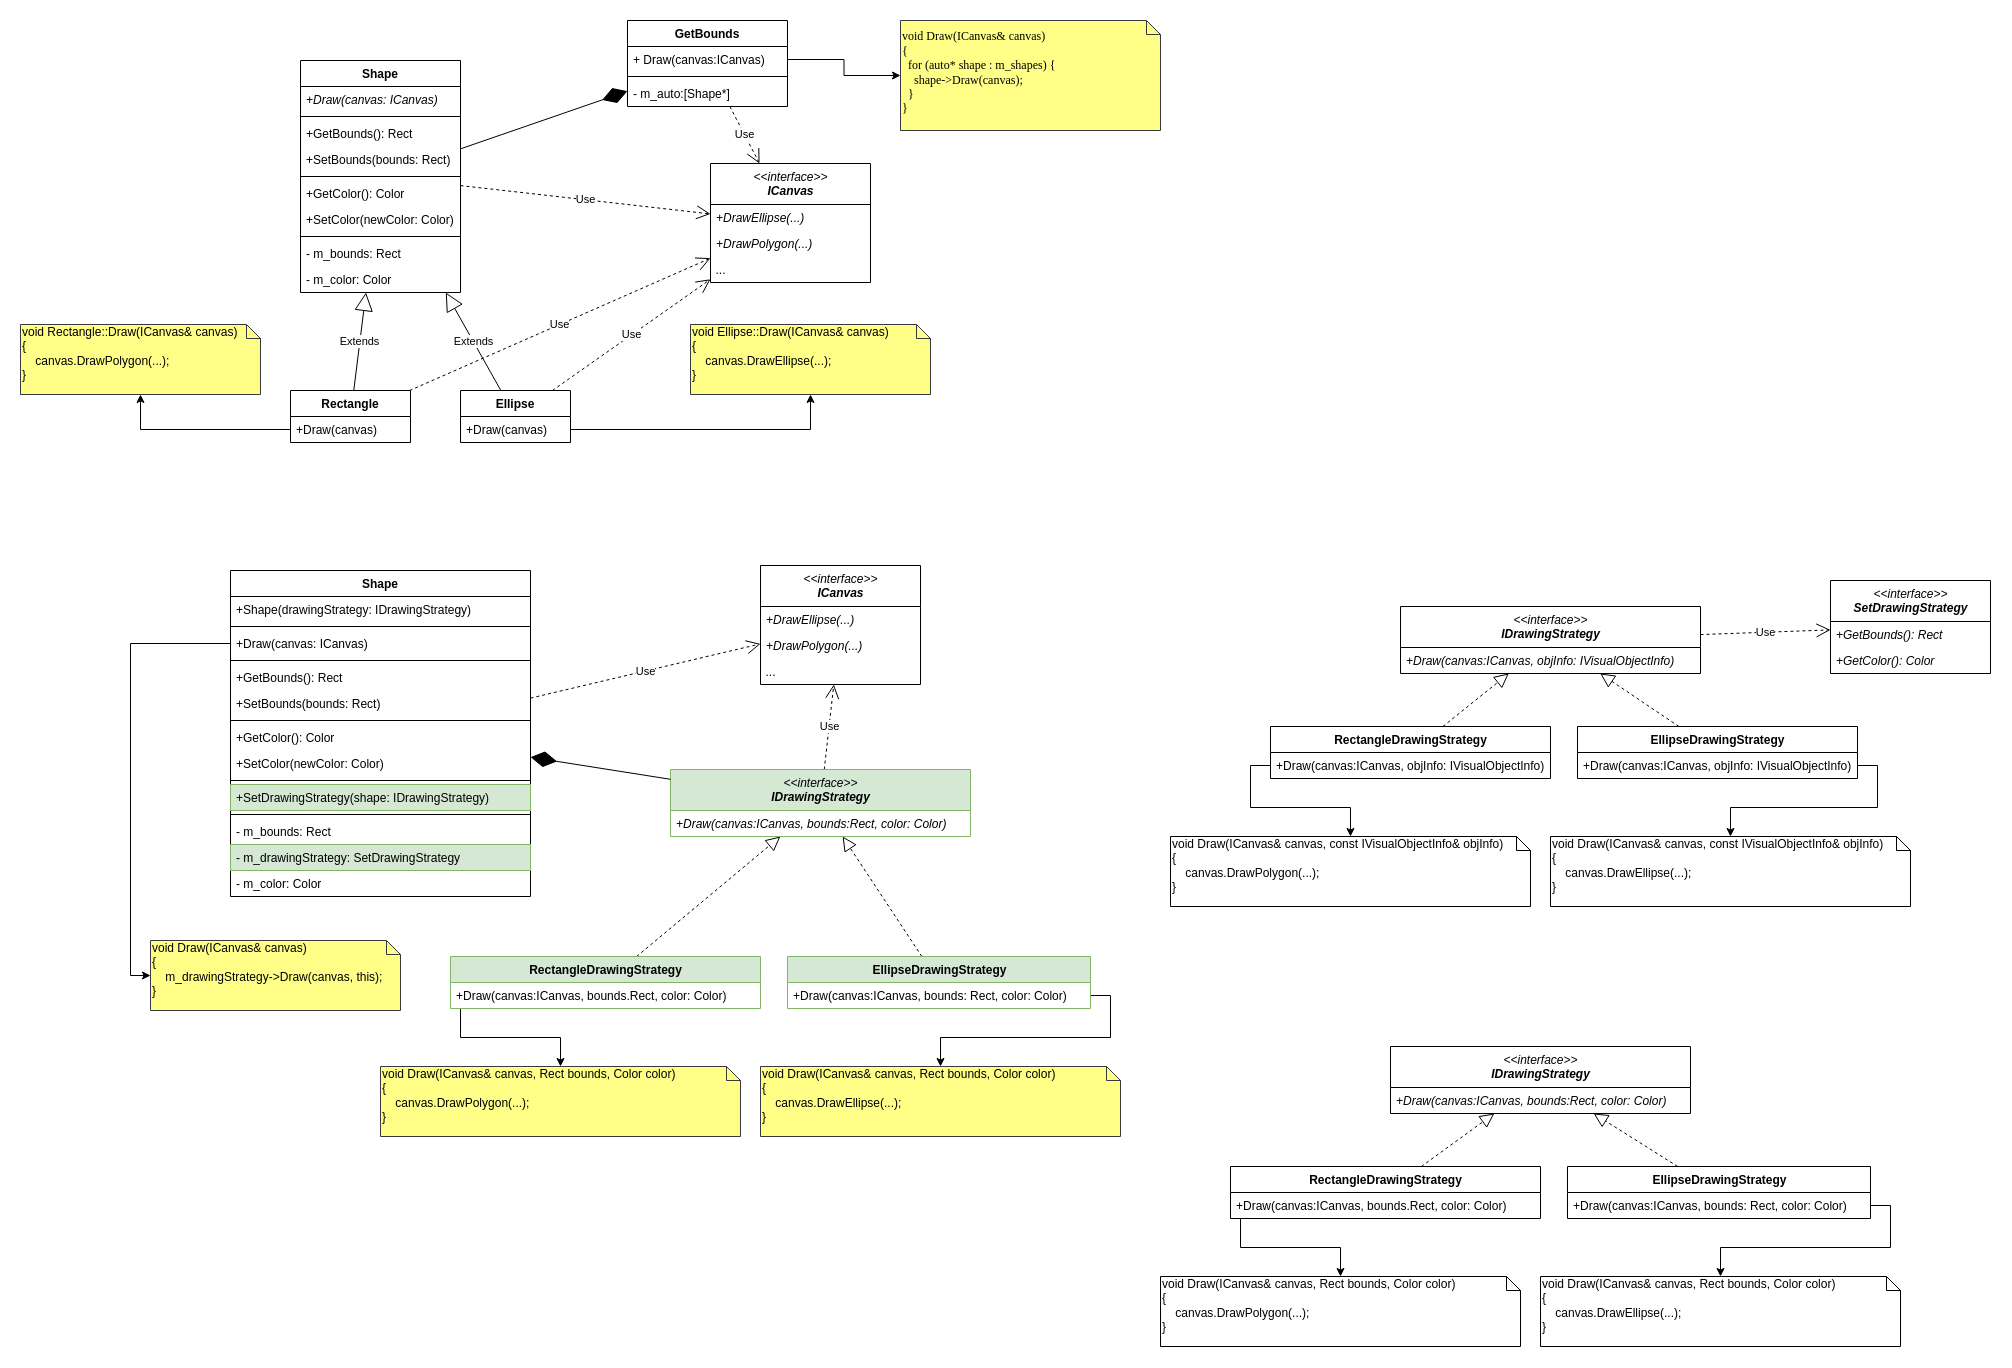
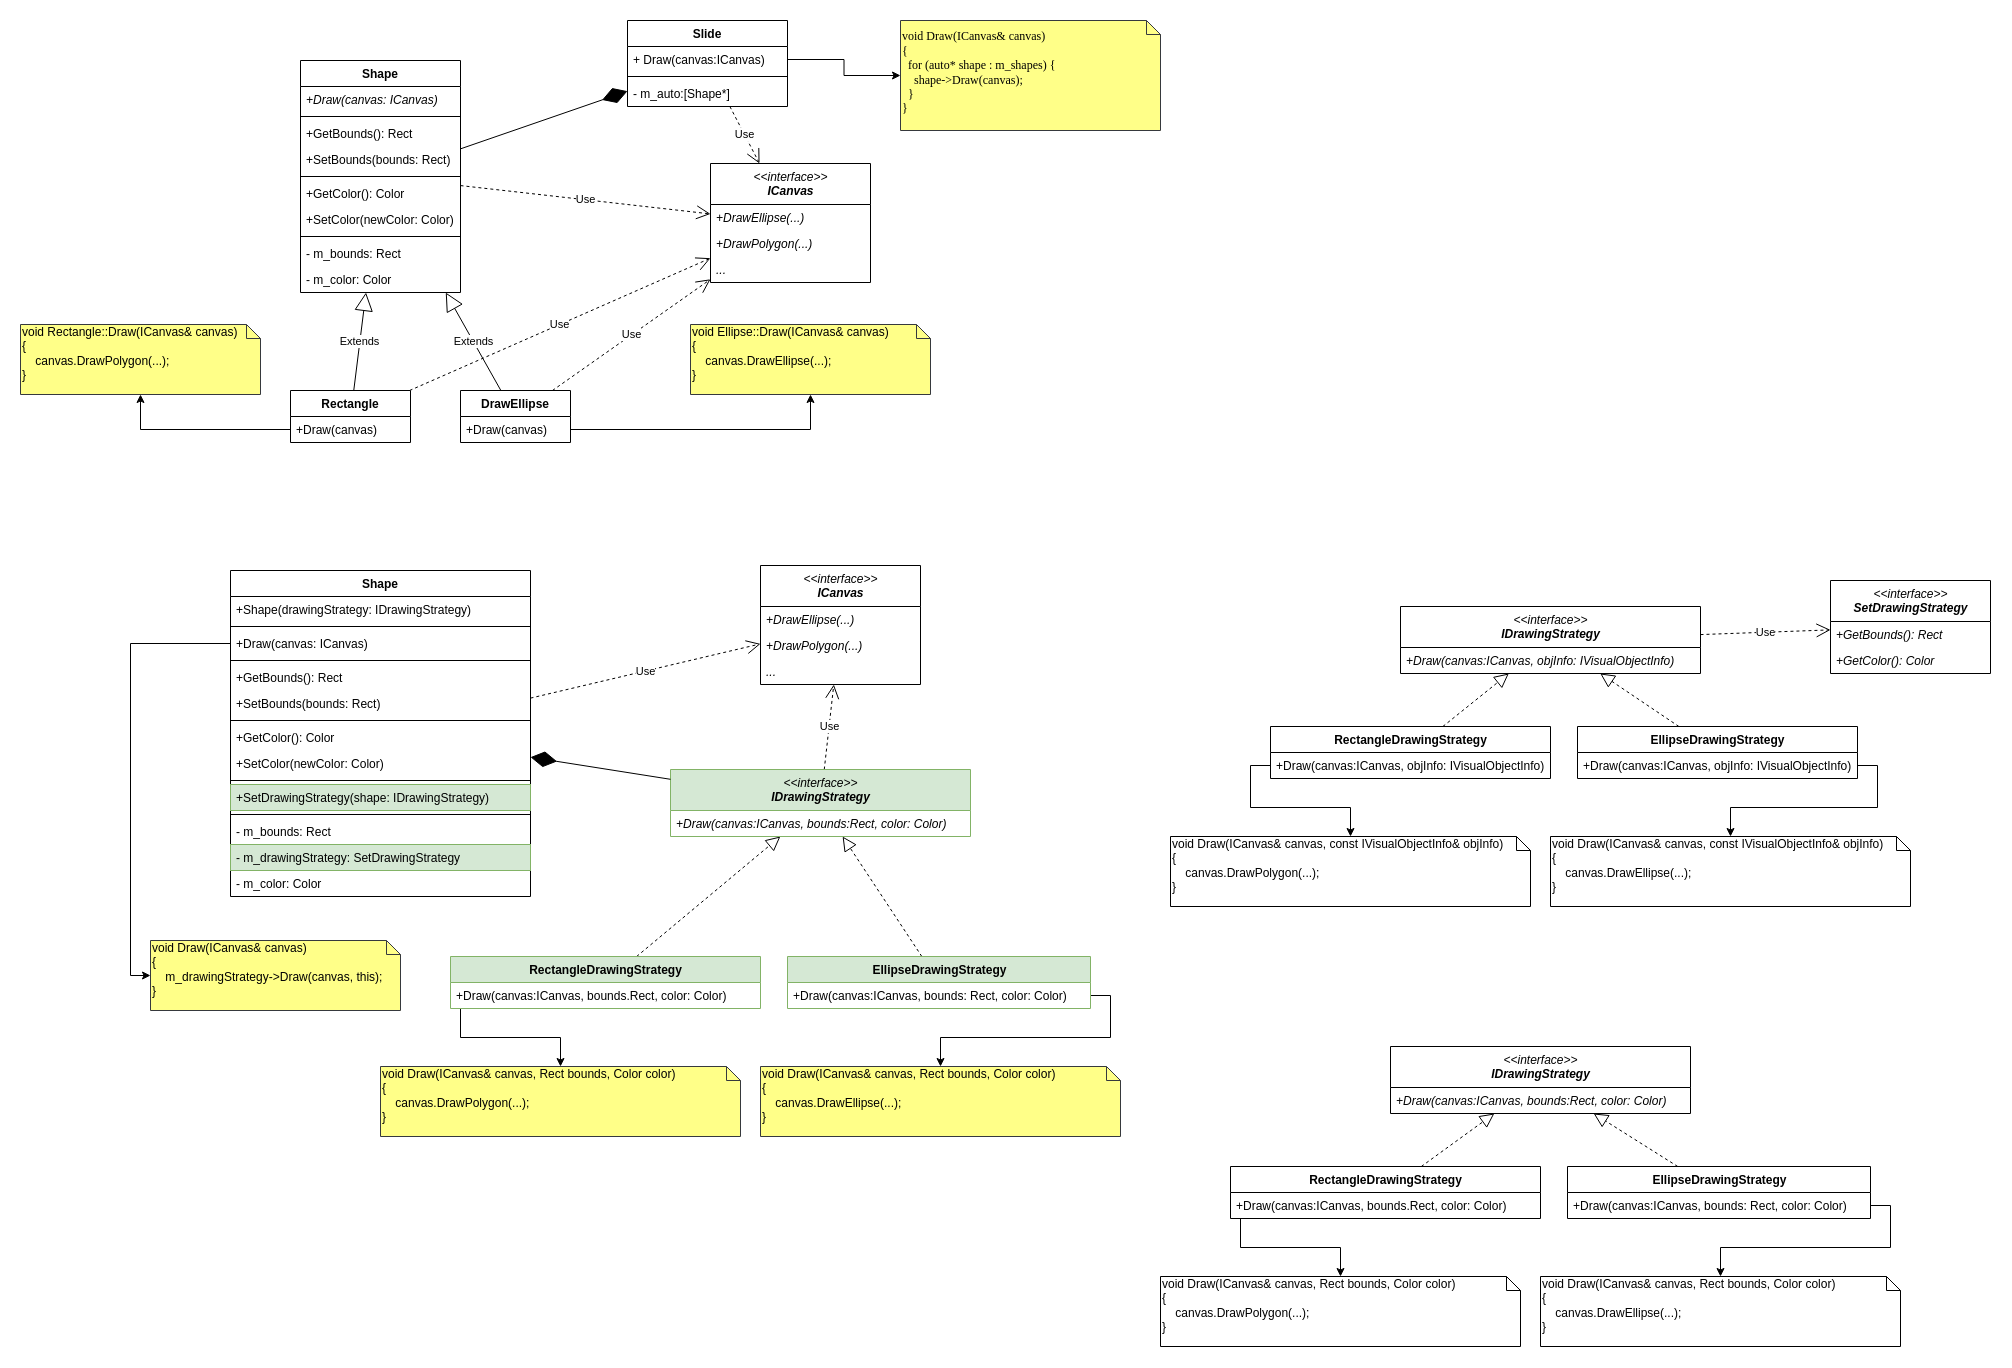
node "GetBounds": label "GetBounds" -> "Slide"
node "Ellipse": label "Ellipse" -> "DrawEllipse"
